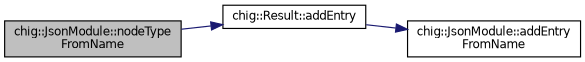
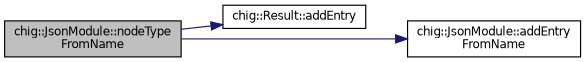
edge "chig::Result::addEntry" -> "chig::JsonModule::addEntry FromName": now "chig::JsonModule::nodeType FromName" -> "chig::JsonModule::addEntry FromName"
